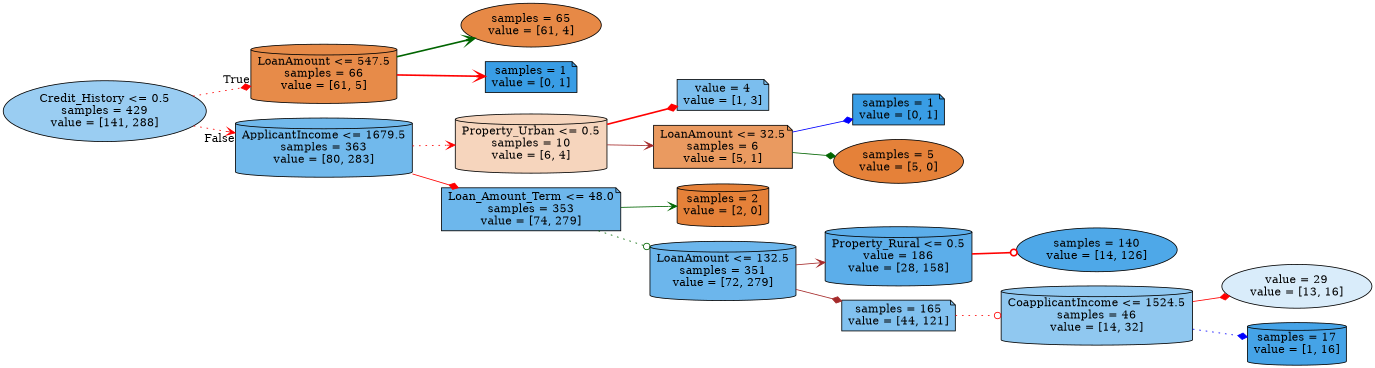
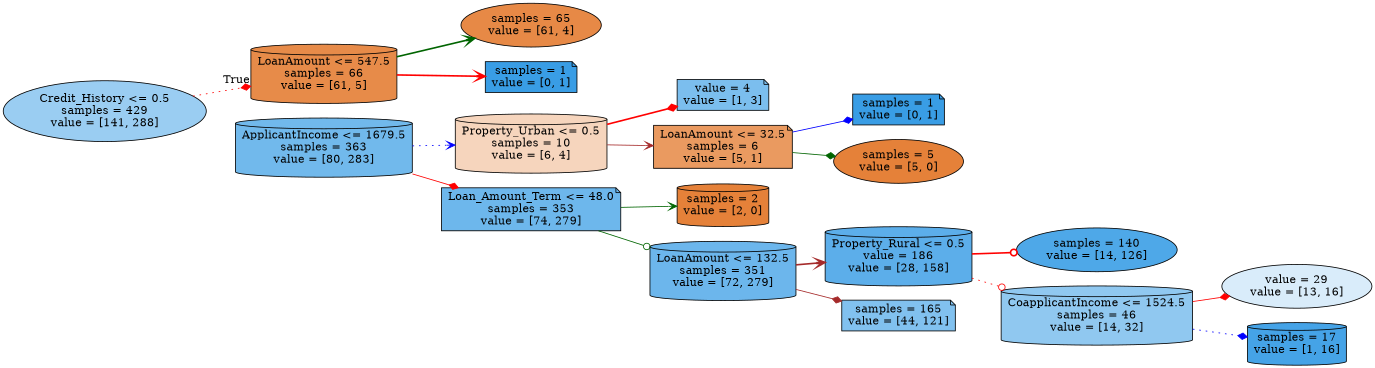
edge "Credit_History <= 0.5 samples = 429 value = [141, 288]" -> "ApplicantIncome <= 1679.5 samples = 363 value = [80, 283]": removed
edge "ApplicantIncome <= 1679.5 samples = 363 value = [80, 283]" -> "Property_Urban <= 0.5 samples = 10 value = [6, 4]": color red -> blue
edge "Loan_Amount_Term <= 48.0 samples = 353 value = [74, 279]" -> "LoanAmount <= 132.5 samples = 351 value = [72, 279]": style dotted -> solid
edge "LoanAmount <= 132.5 samples = 351 value = [72, 279]" -> "Property_Rural <= 0.5 value = 186 value = [28, 158]": style solid -> bold
edge "samples = 165 value = [44, 121]" -> "CoapplicantIncome <= 1524.5 samples = 46 value = [14, 32]": now "Property_Rural <= 0.5 value = 186 value = [28, 158]" -> "CoapplicantIncome <= 1524.5 samples = 46 value = [14, 32]"
